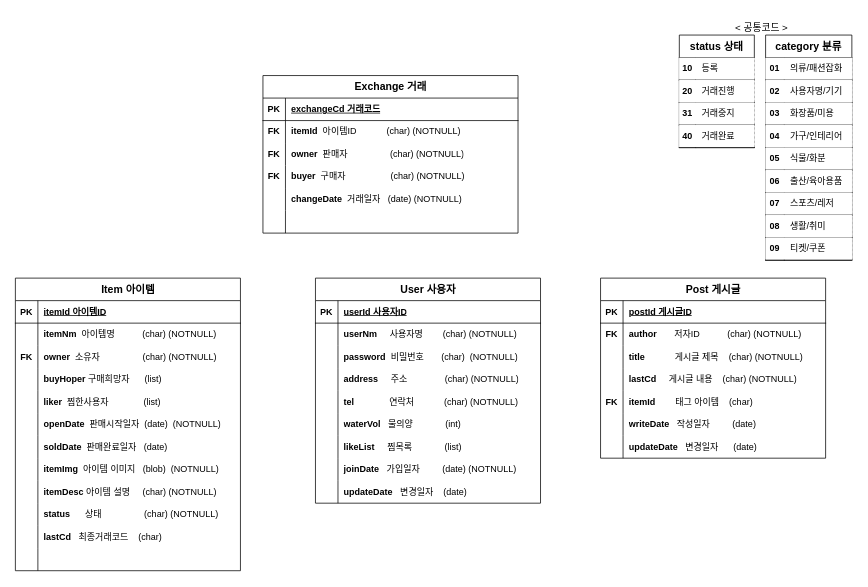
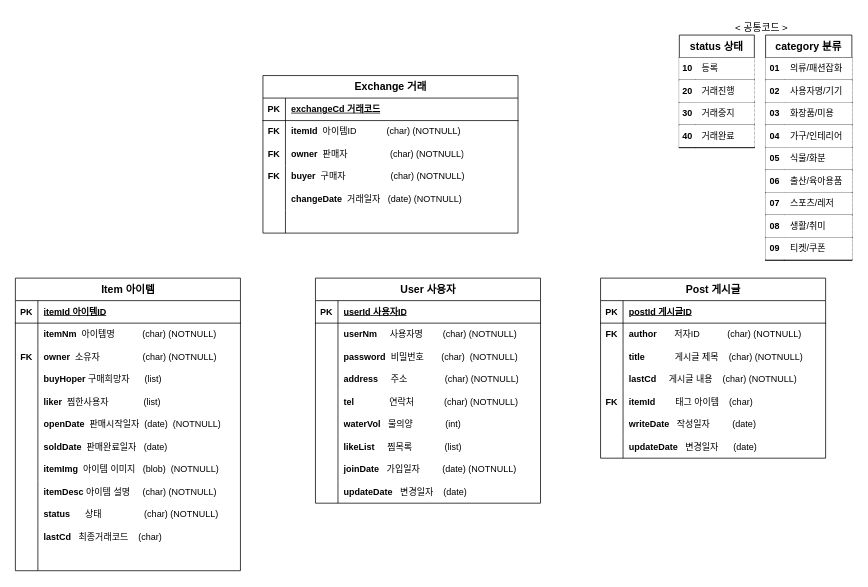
node "31": label "31" -> "30"
